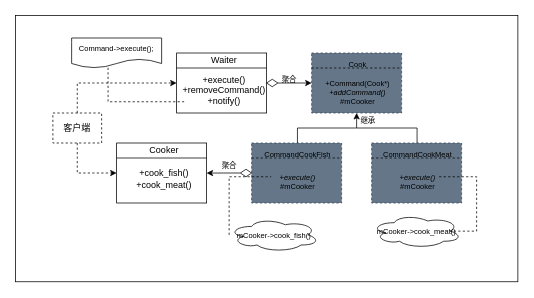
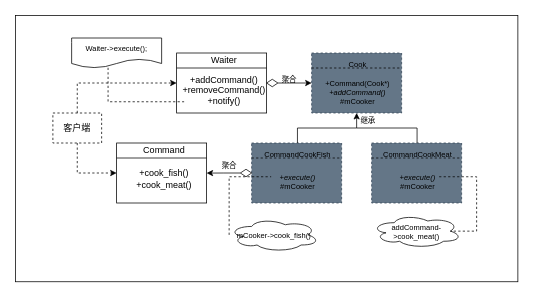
node "Command->execute();": label "Command->execute();" -> "Waiter->execute();"
node "+execute() +removeCommand() +notify()": label "+execute() +removeCommand() +notify()" -> "+addCommand() +removeCommand() +notify()"
node "Cooker": label "Cooker" -> "Command"
node "mCooker->cook_meat()": label "mCooker->cook_meat()" -> "addCommand->cook_meat()"
